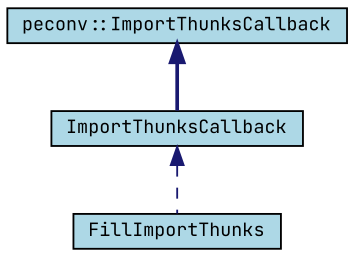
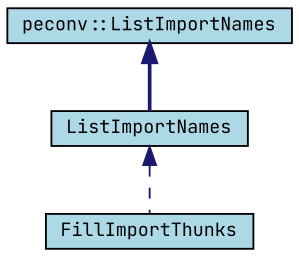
node "peconv::ImportThunksCallback": label "peconv::ImportThunksCallback" -> "peconv::ListImportNames"
node "ImportThunksCallback": label "ImportThunksCallback" -> "ListImportNames"
